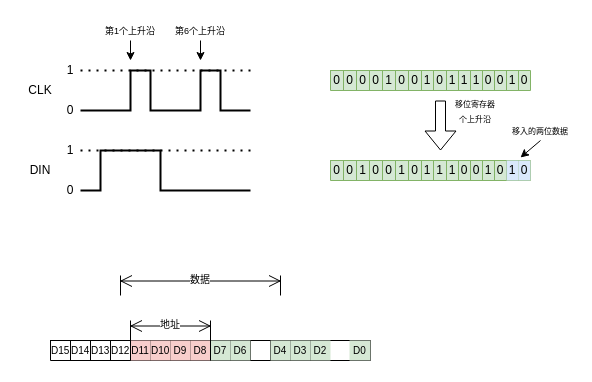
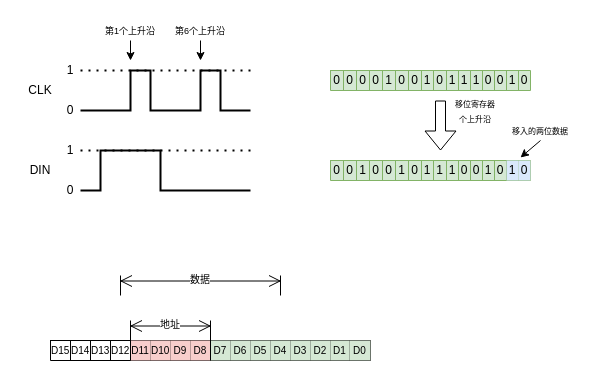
node "D5": added
node "D1": added
